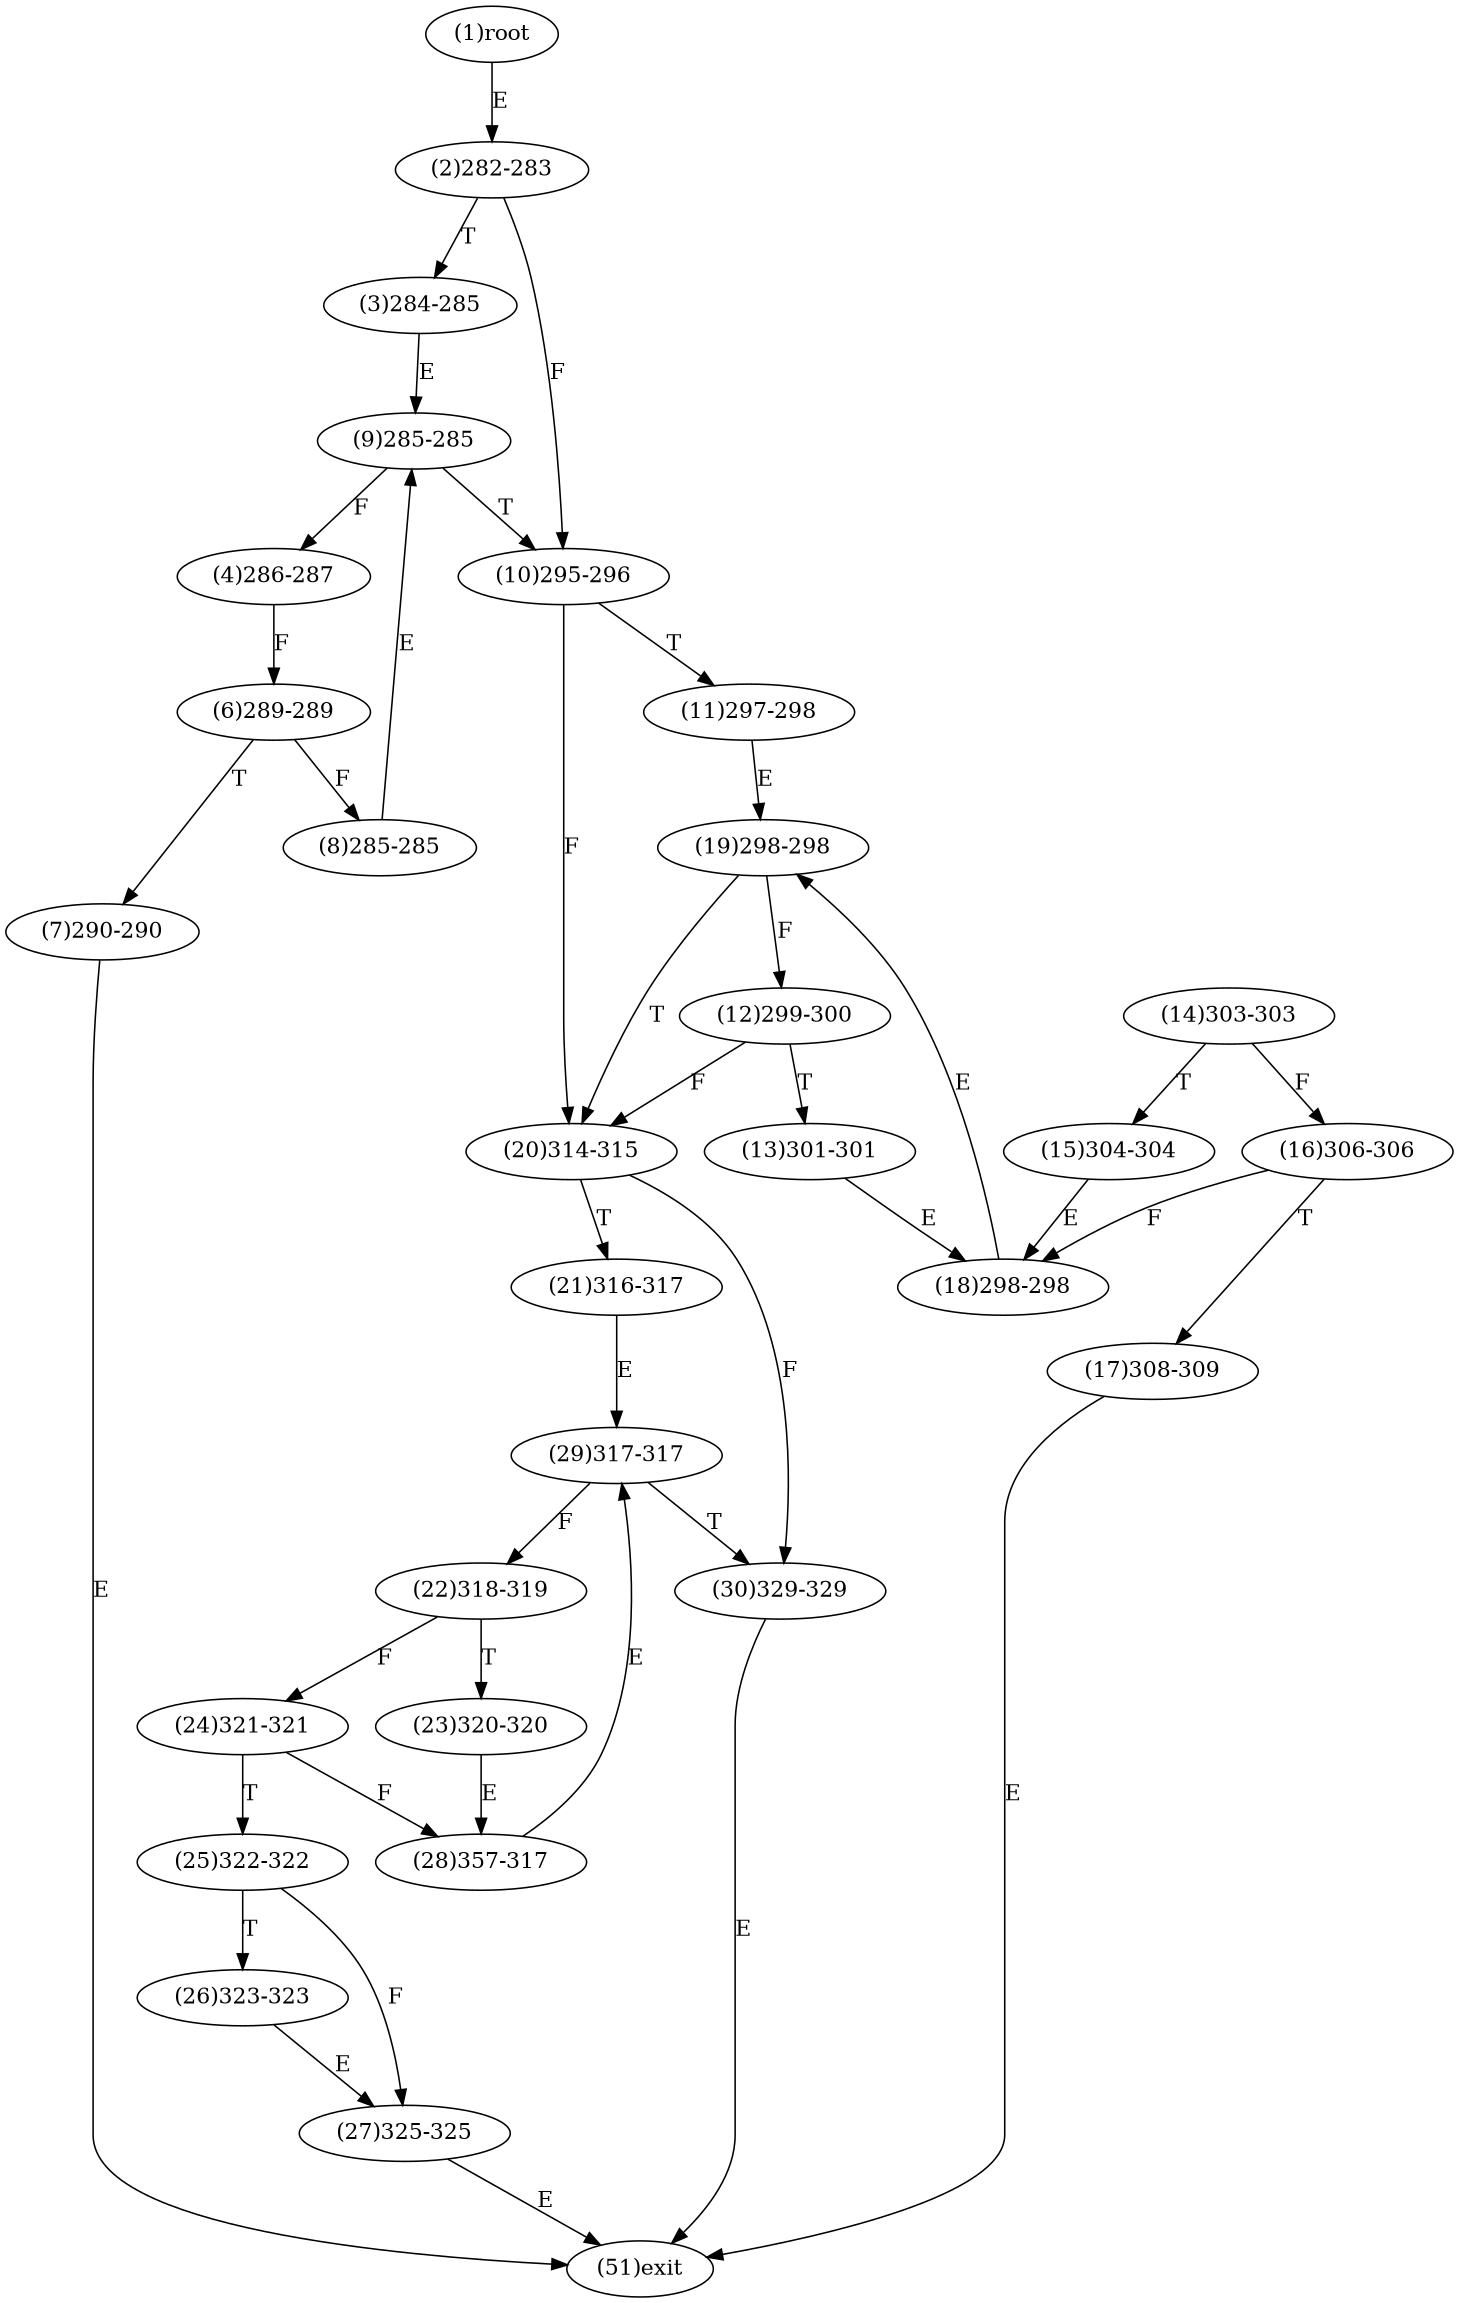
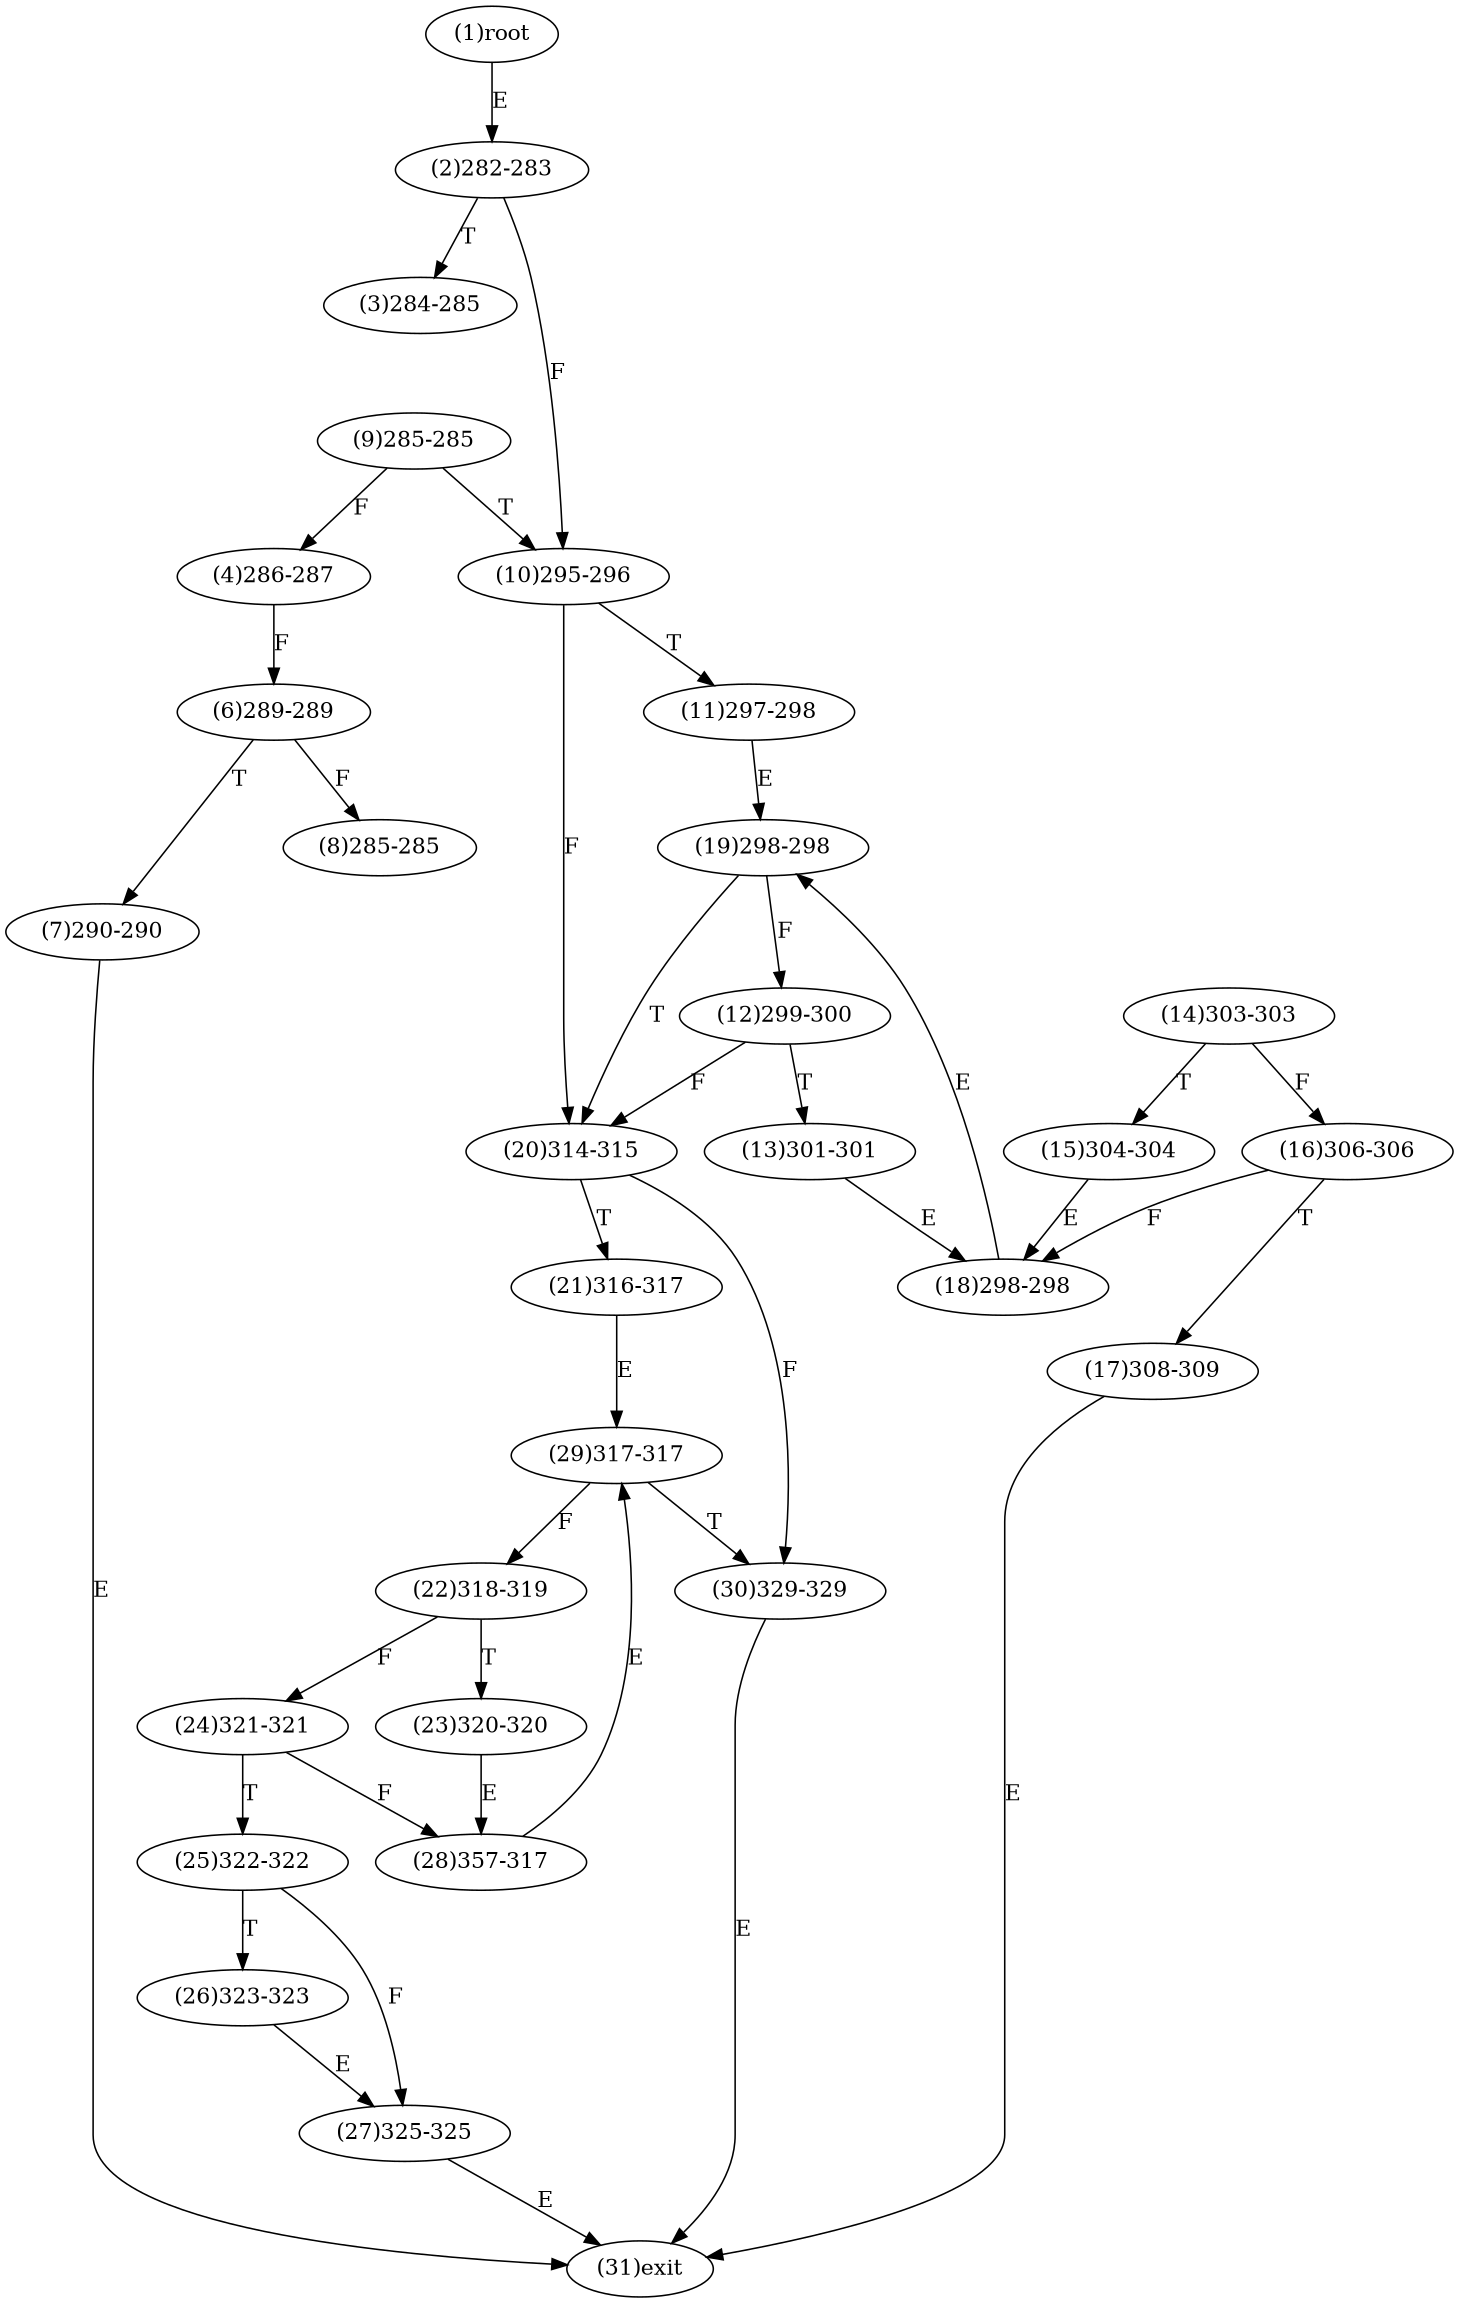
edge "(3)284-285" -> "(9)285-285": removed, label "E"
edge "(8)285-285" -> "(9)285-285": removed, label "E"
node "(51)exit": label "(51)exit" -> "(31)exit"
